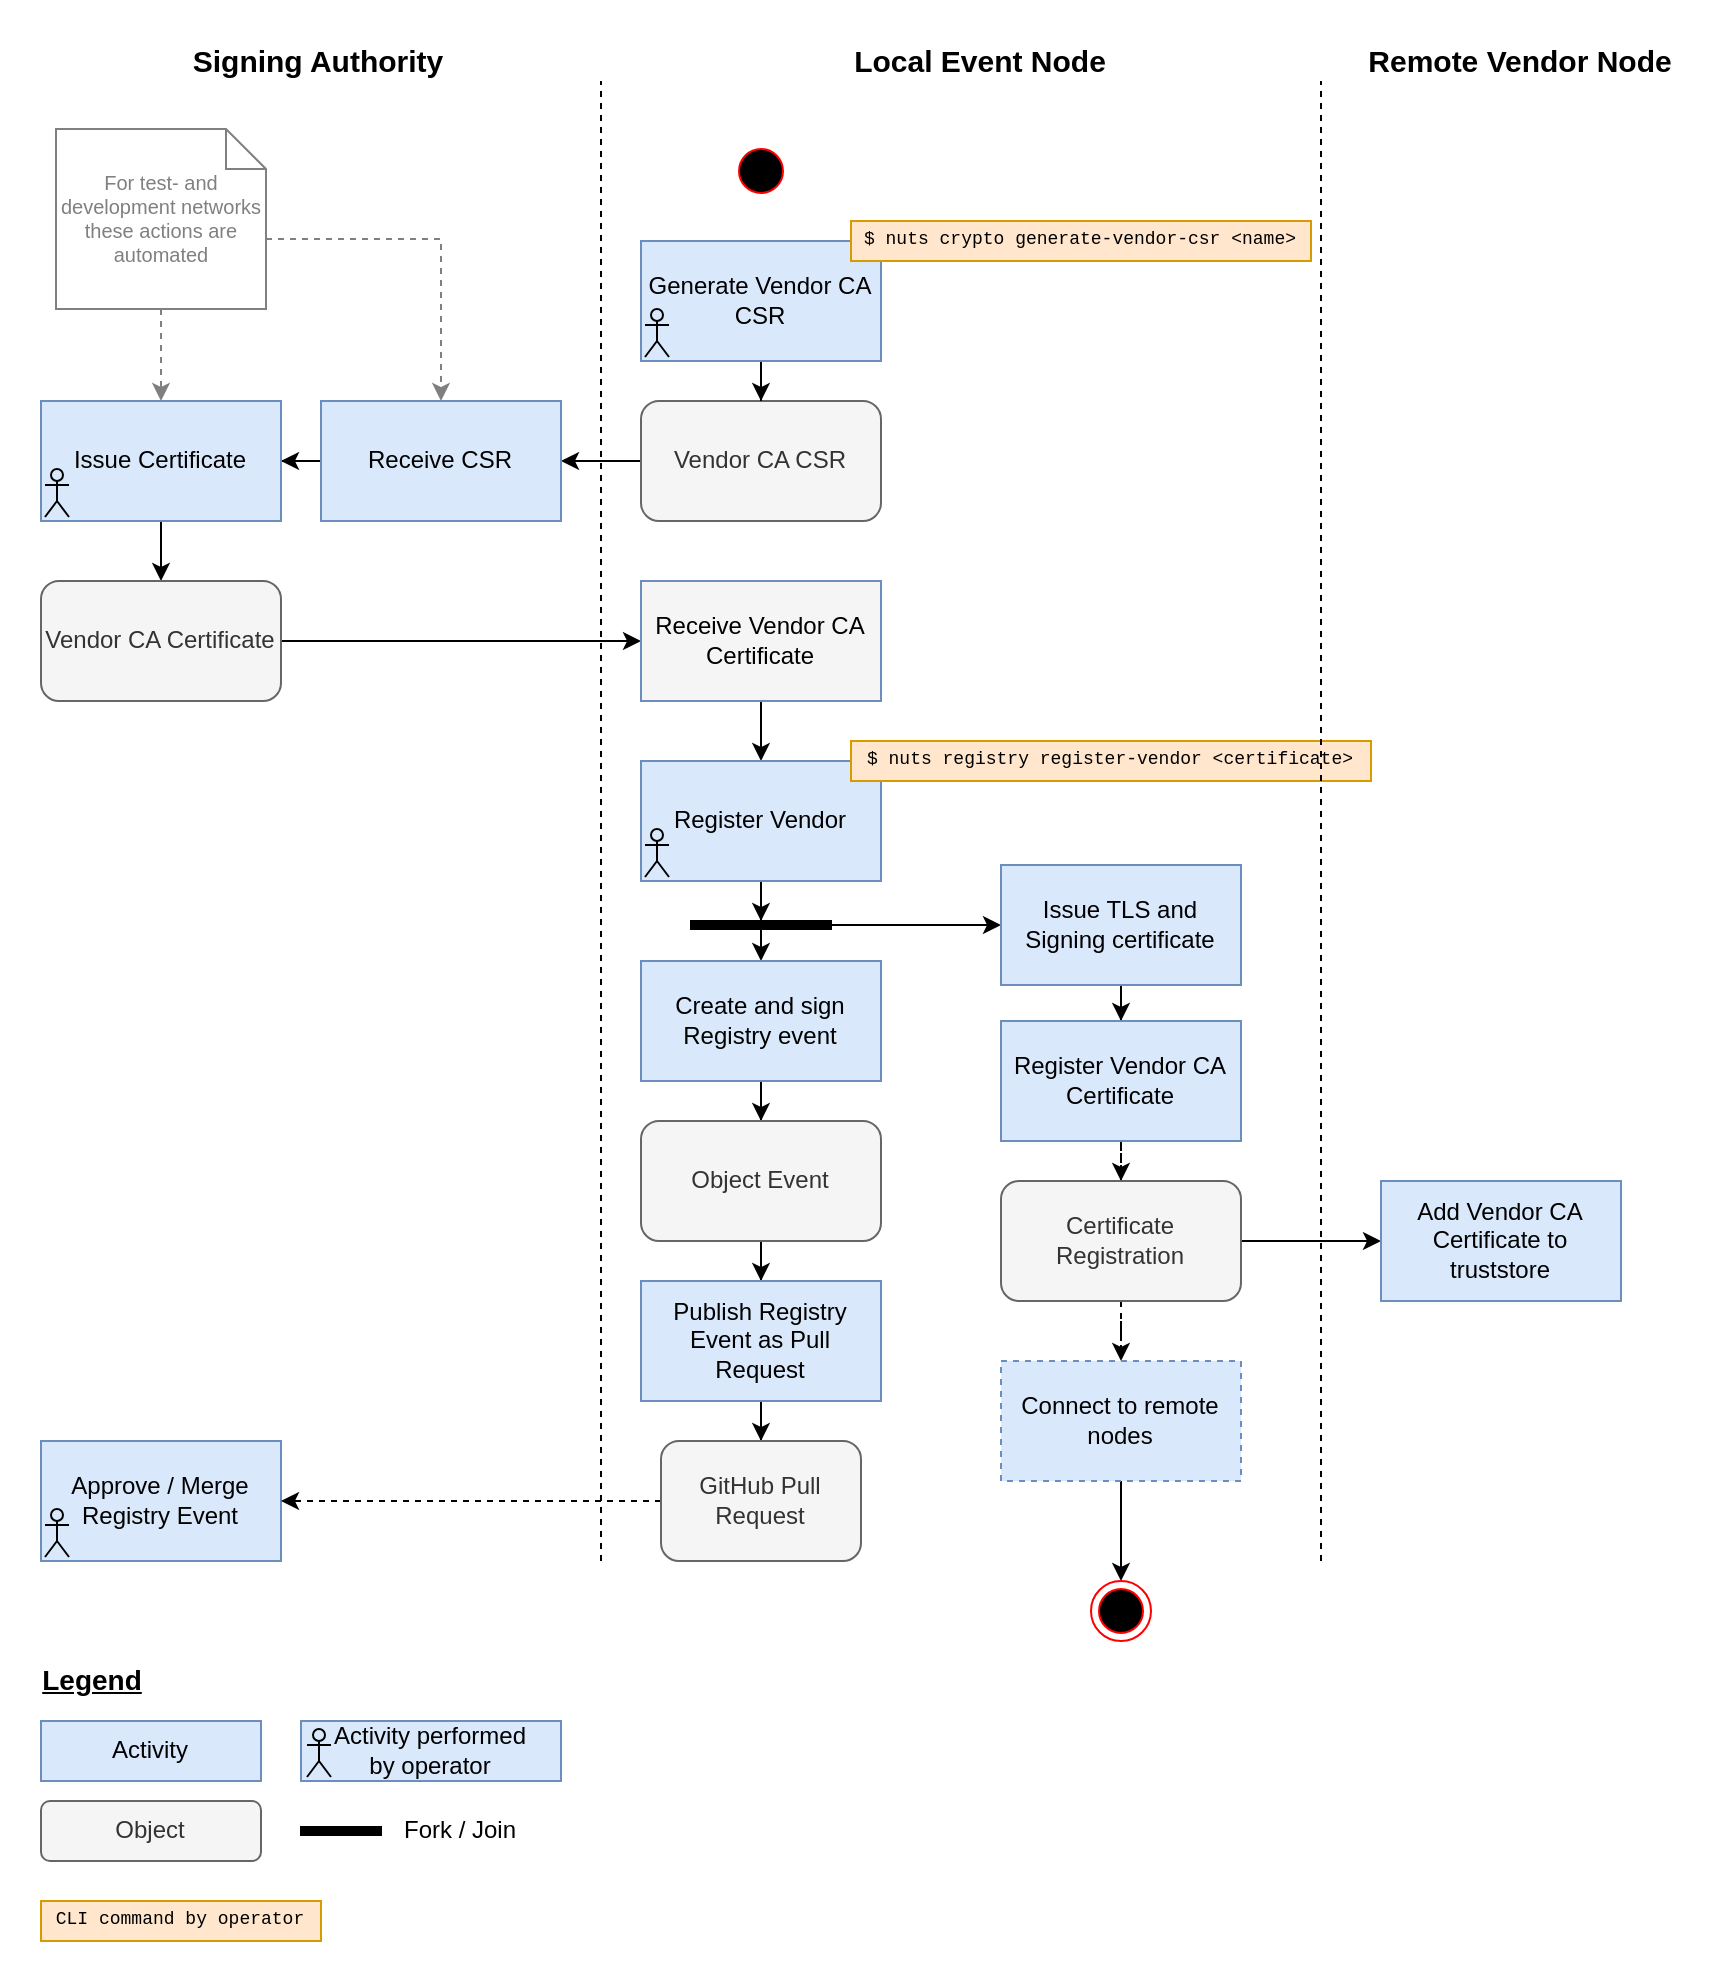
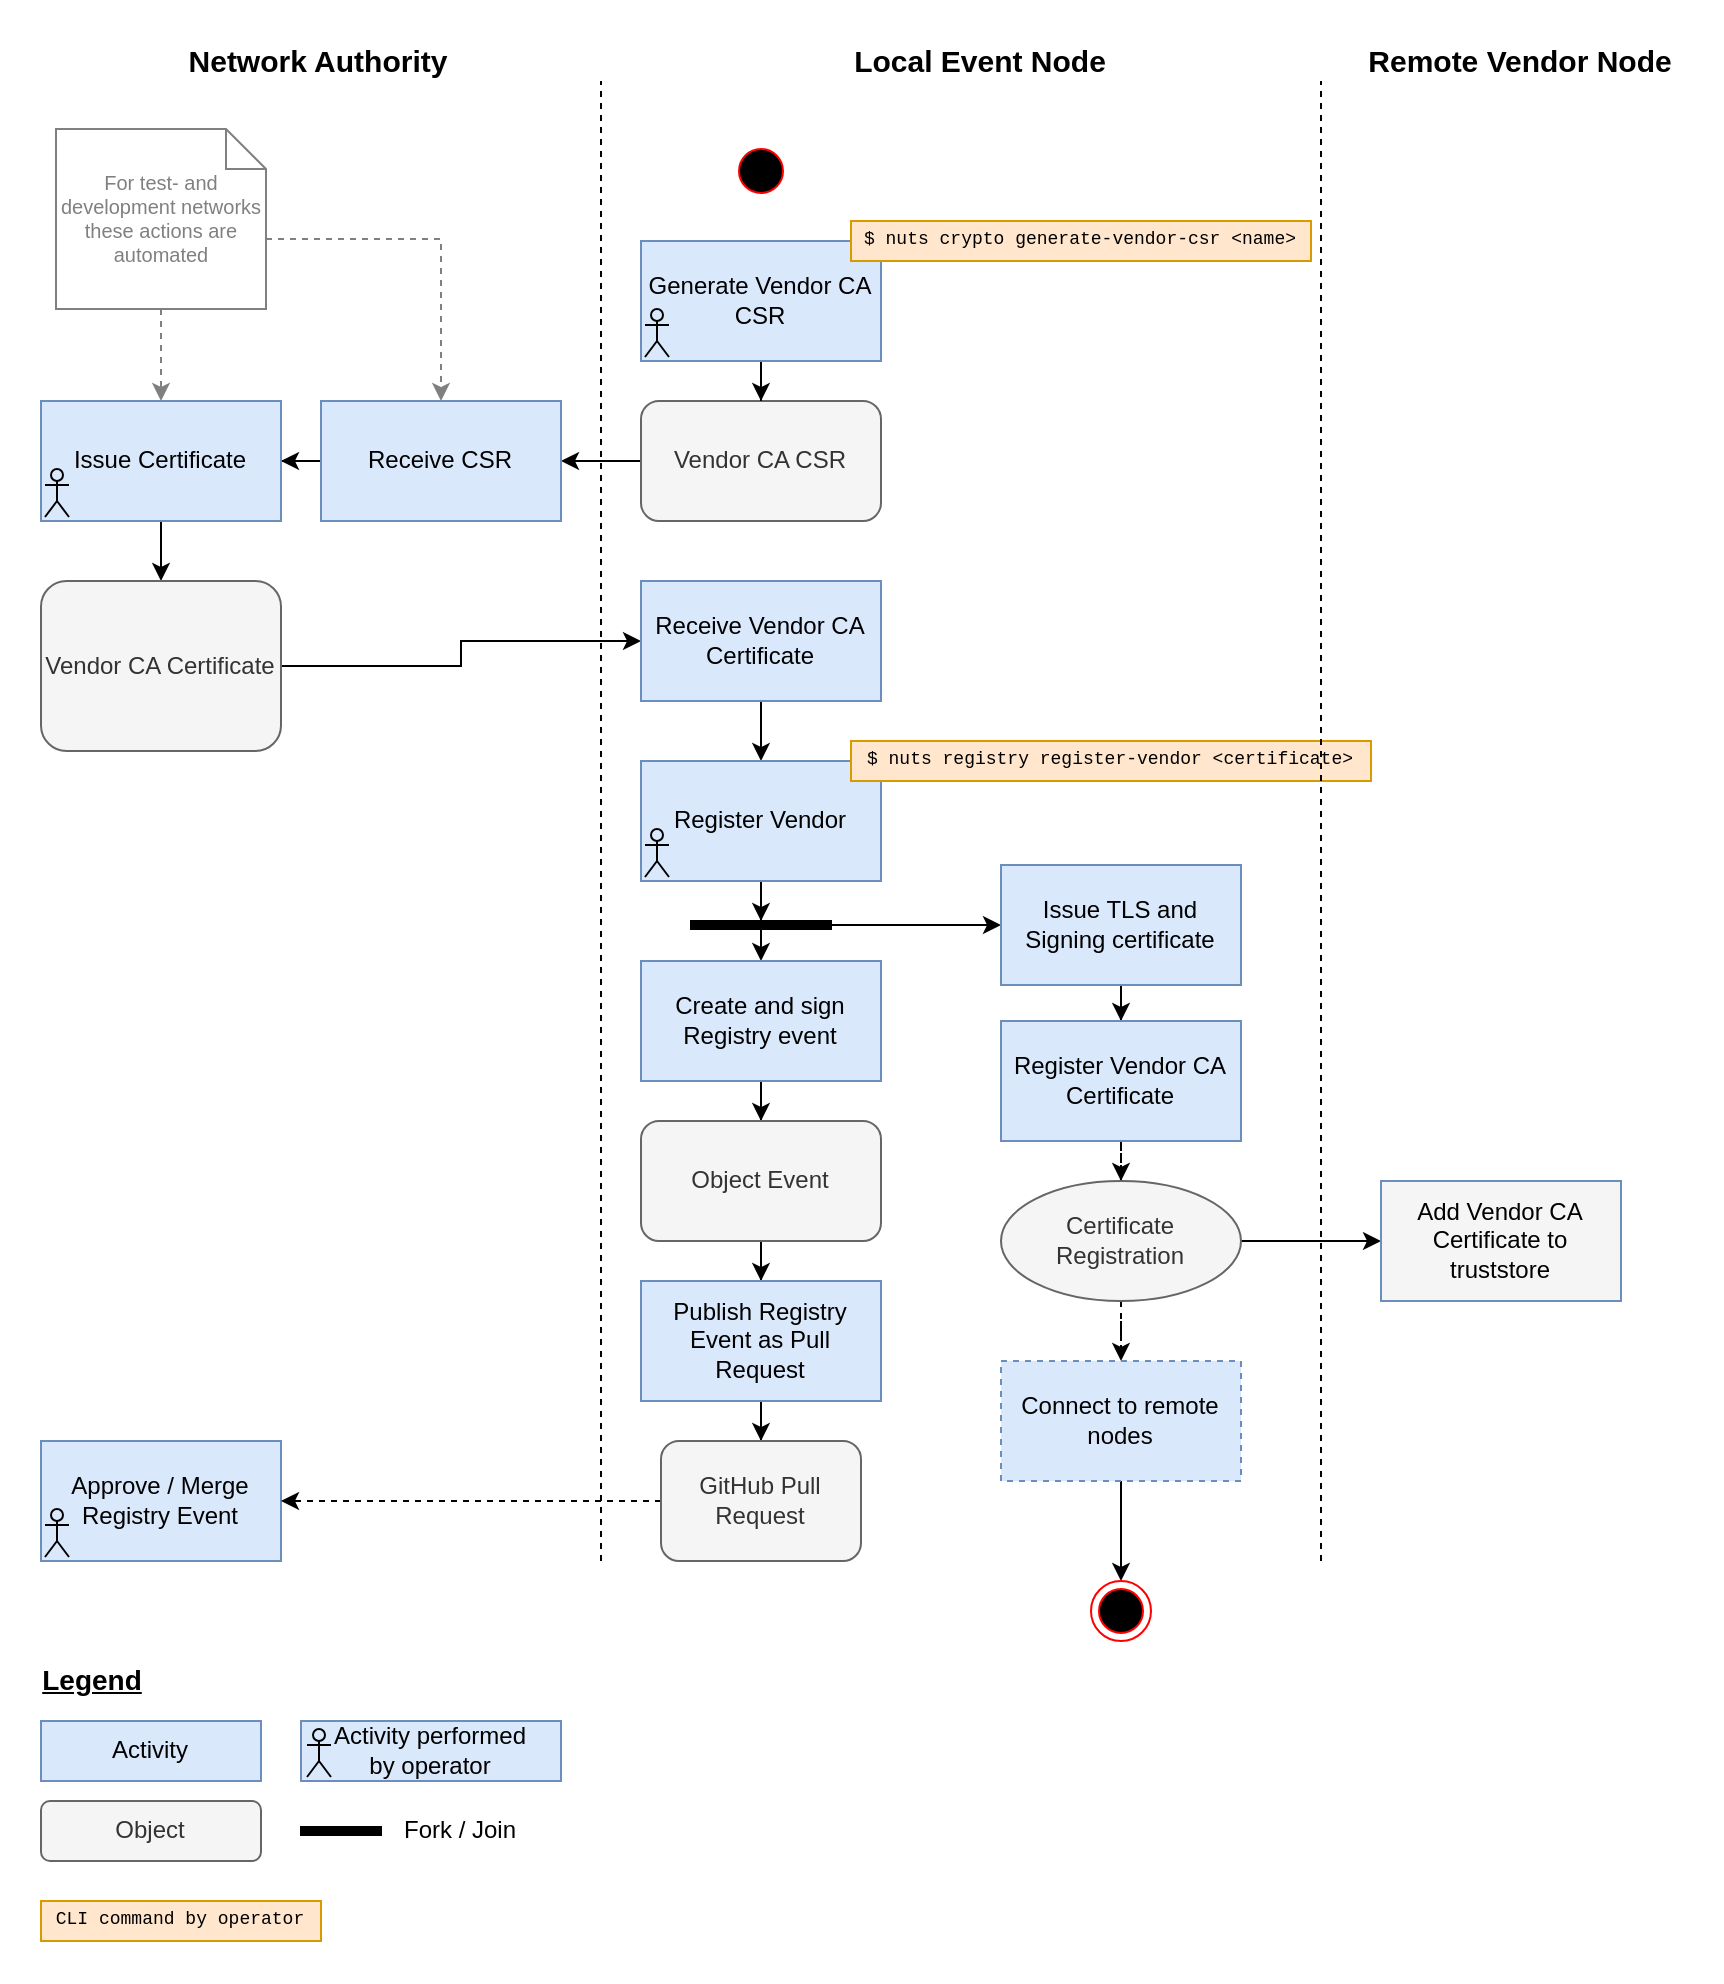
node "Signing Authority": label "Signing Authority" -> "Network Authority"
node "Vendor CA Certificate": size 240x120 -> 240x170
node "Receive Vendor CA Certificate": fillcolor #f5f5f5 -> #dae8fc
node "Certificate Registration": shape rounded rectangle -> ellipse
node "Add Vendor CA Certificate to truststore": fillcolor #dae8fc -> #f5f5f5
